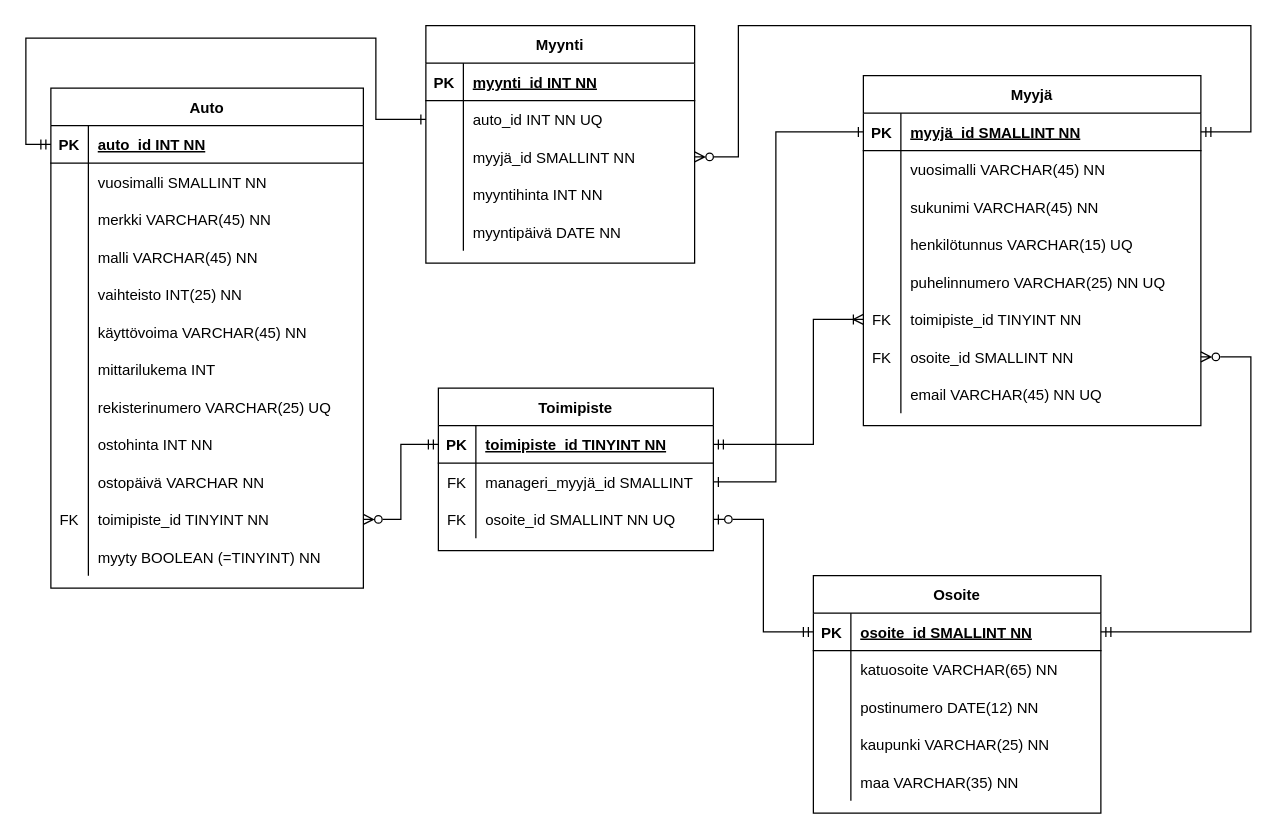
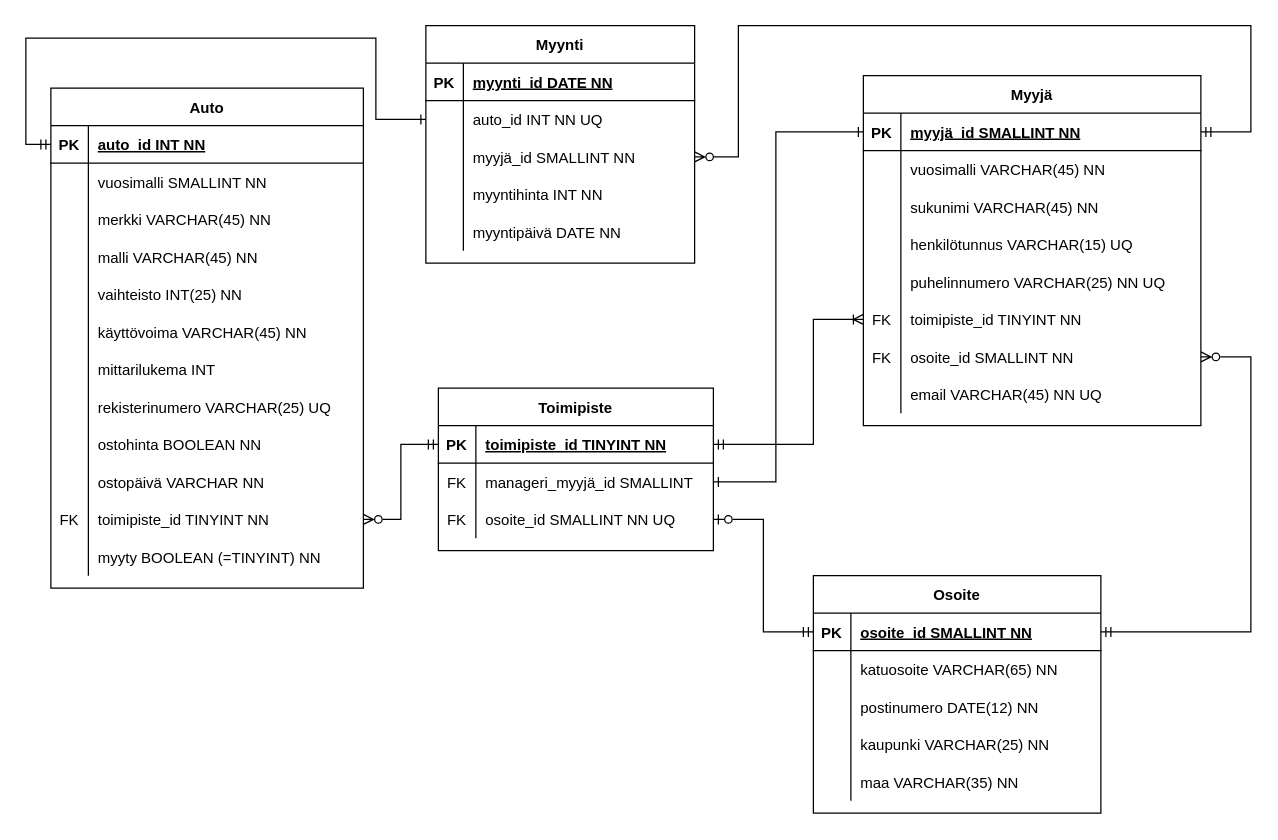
node "myynti_id INT NN": label "myynti_id INT NN" -> "myynti_id DATE NN"
node "ostohinta INT NN": label "ostohinta INT NN" -> "ostohinta BOOLEAN NN"
